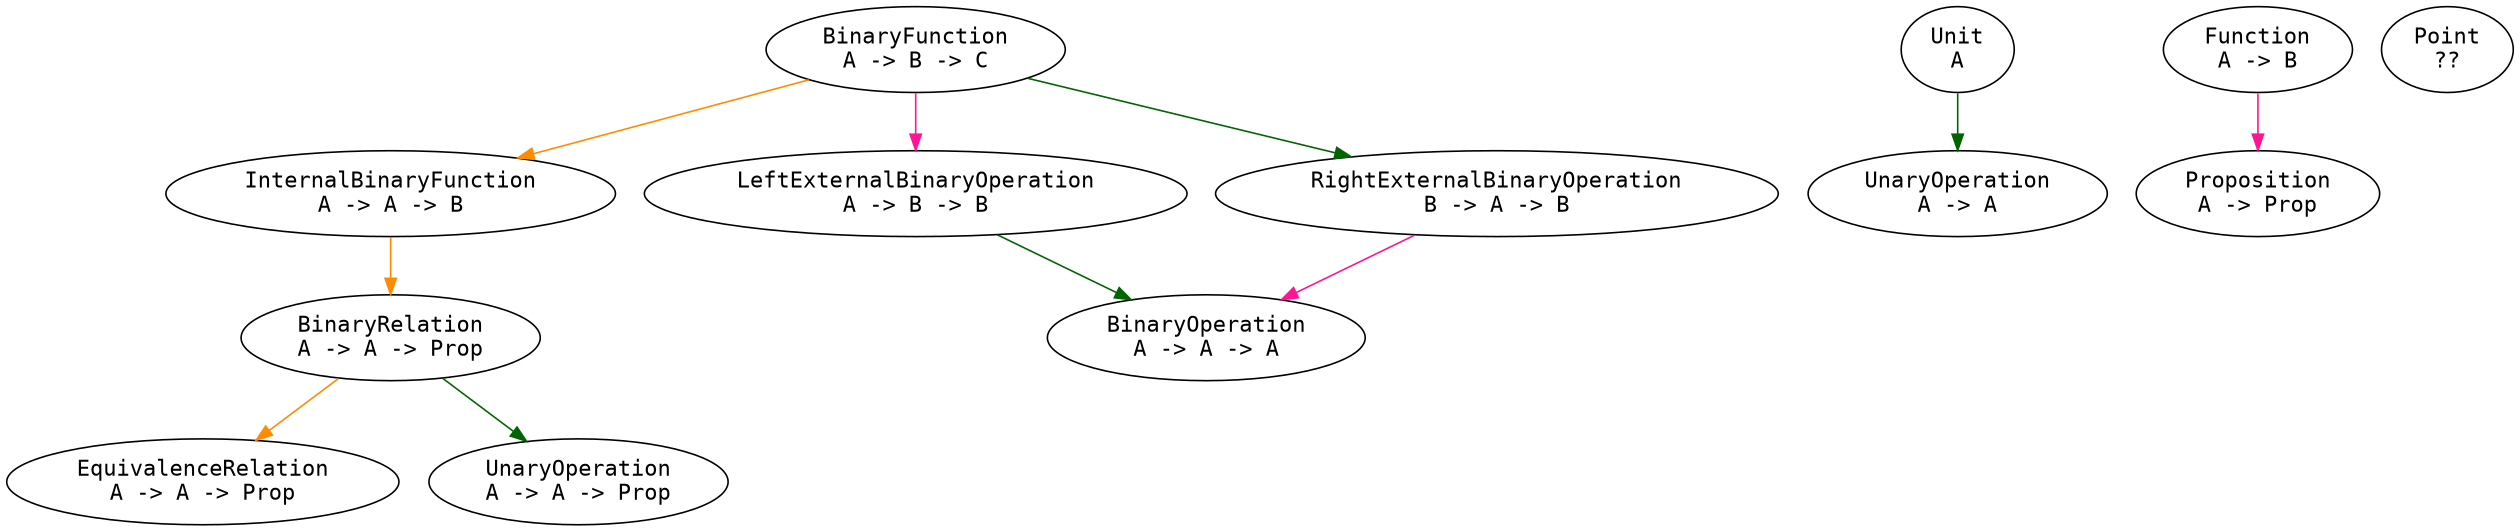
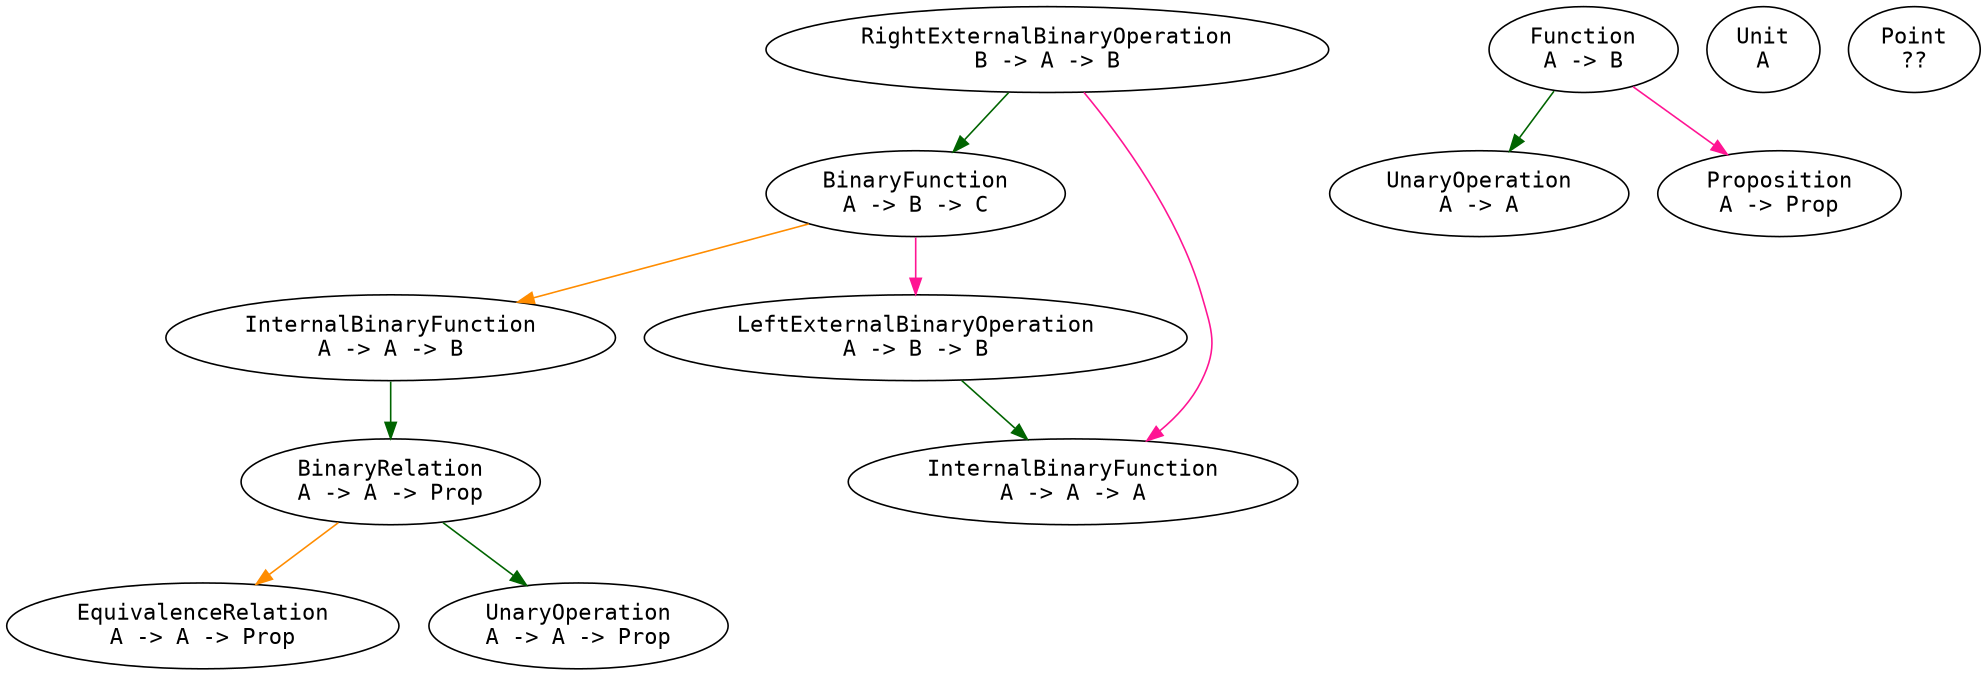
edge "Unit A" -> "UnaryOperation A -> A": now "Function A -> B" -> "UnaryOperation A -> A"
edge "BinaryFunction A -> B -> C" -> "RightExternalBinaryOperation B -> A -> B": reversed
edge "InternalBinaryFunction A -> A -> B" -> "BinaryRelation A -> A -> Prop": color darkorange -> darkgreen
node "BinaryOperation A -> A -> A": label "BinaryOperation A -> A -> A" -> "InternalBinaryFunction A -> A -> A"
